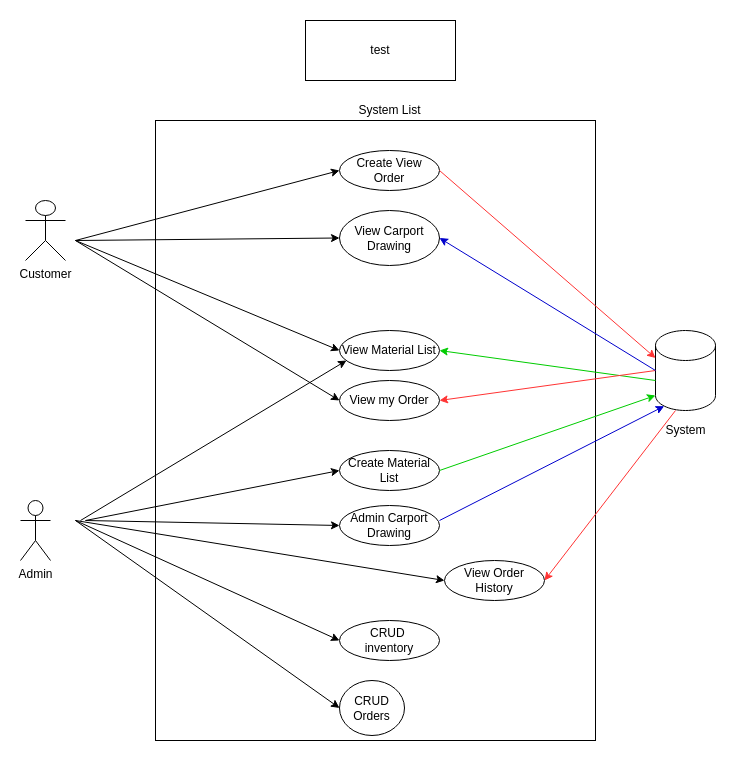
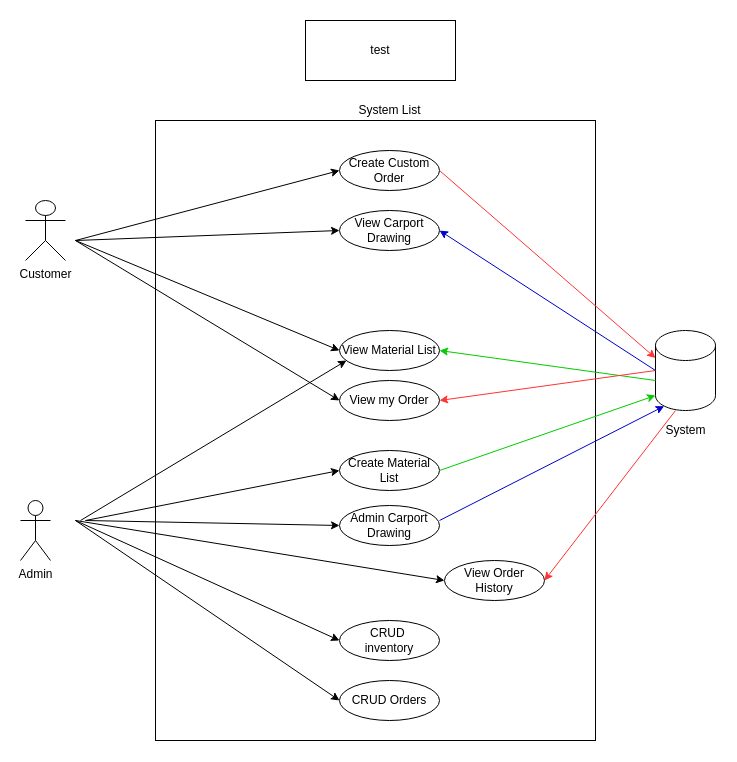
node "Create View Order": label "Create View Order" -> "Create Custom Order"
node "View Carport Drawing": size 100x55 -> 100x40
node "CRUD Orders": size 65x55 -> 100x40
